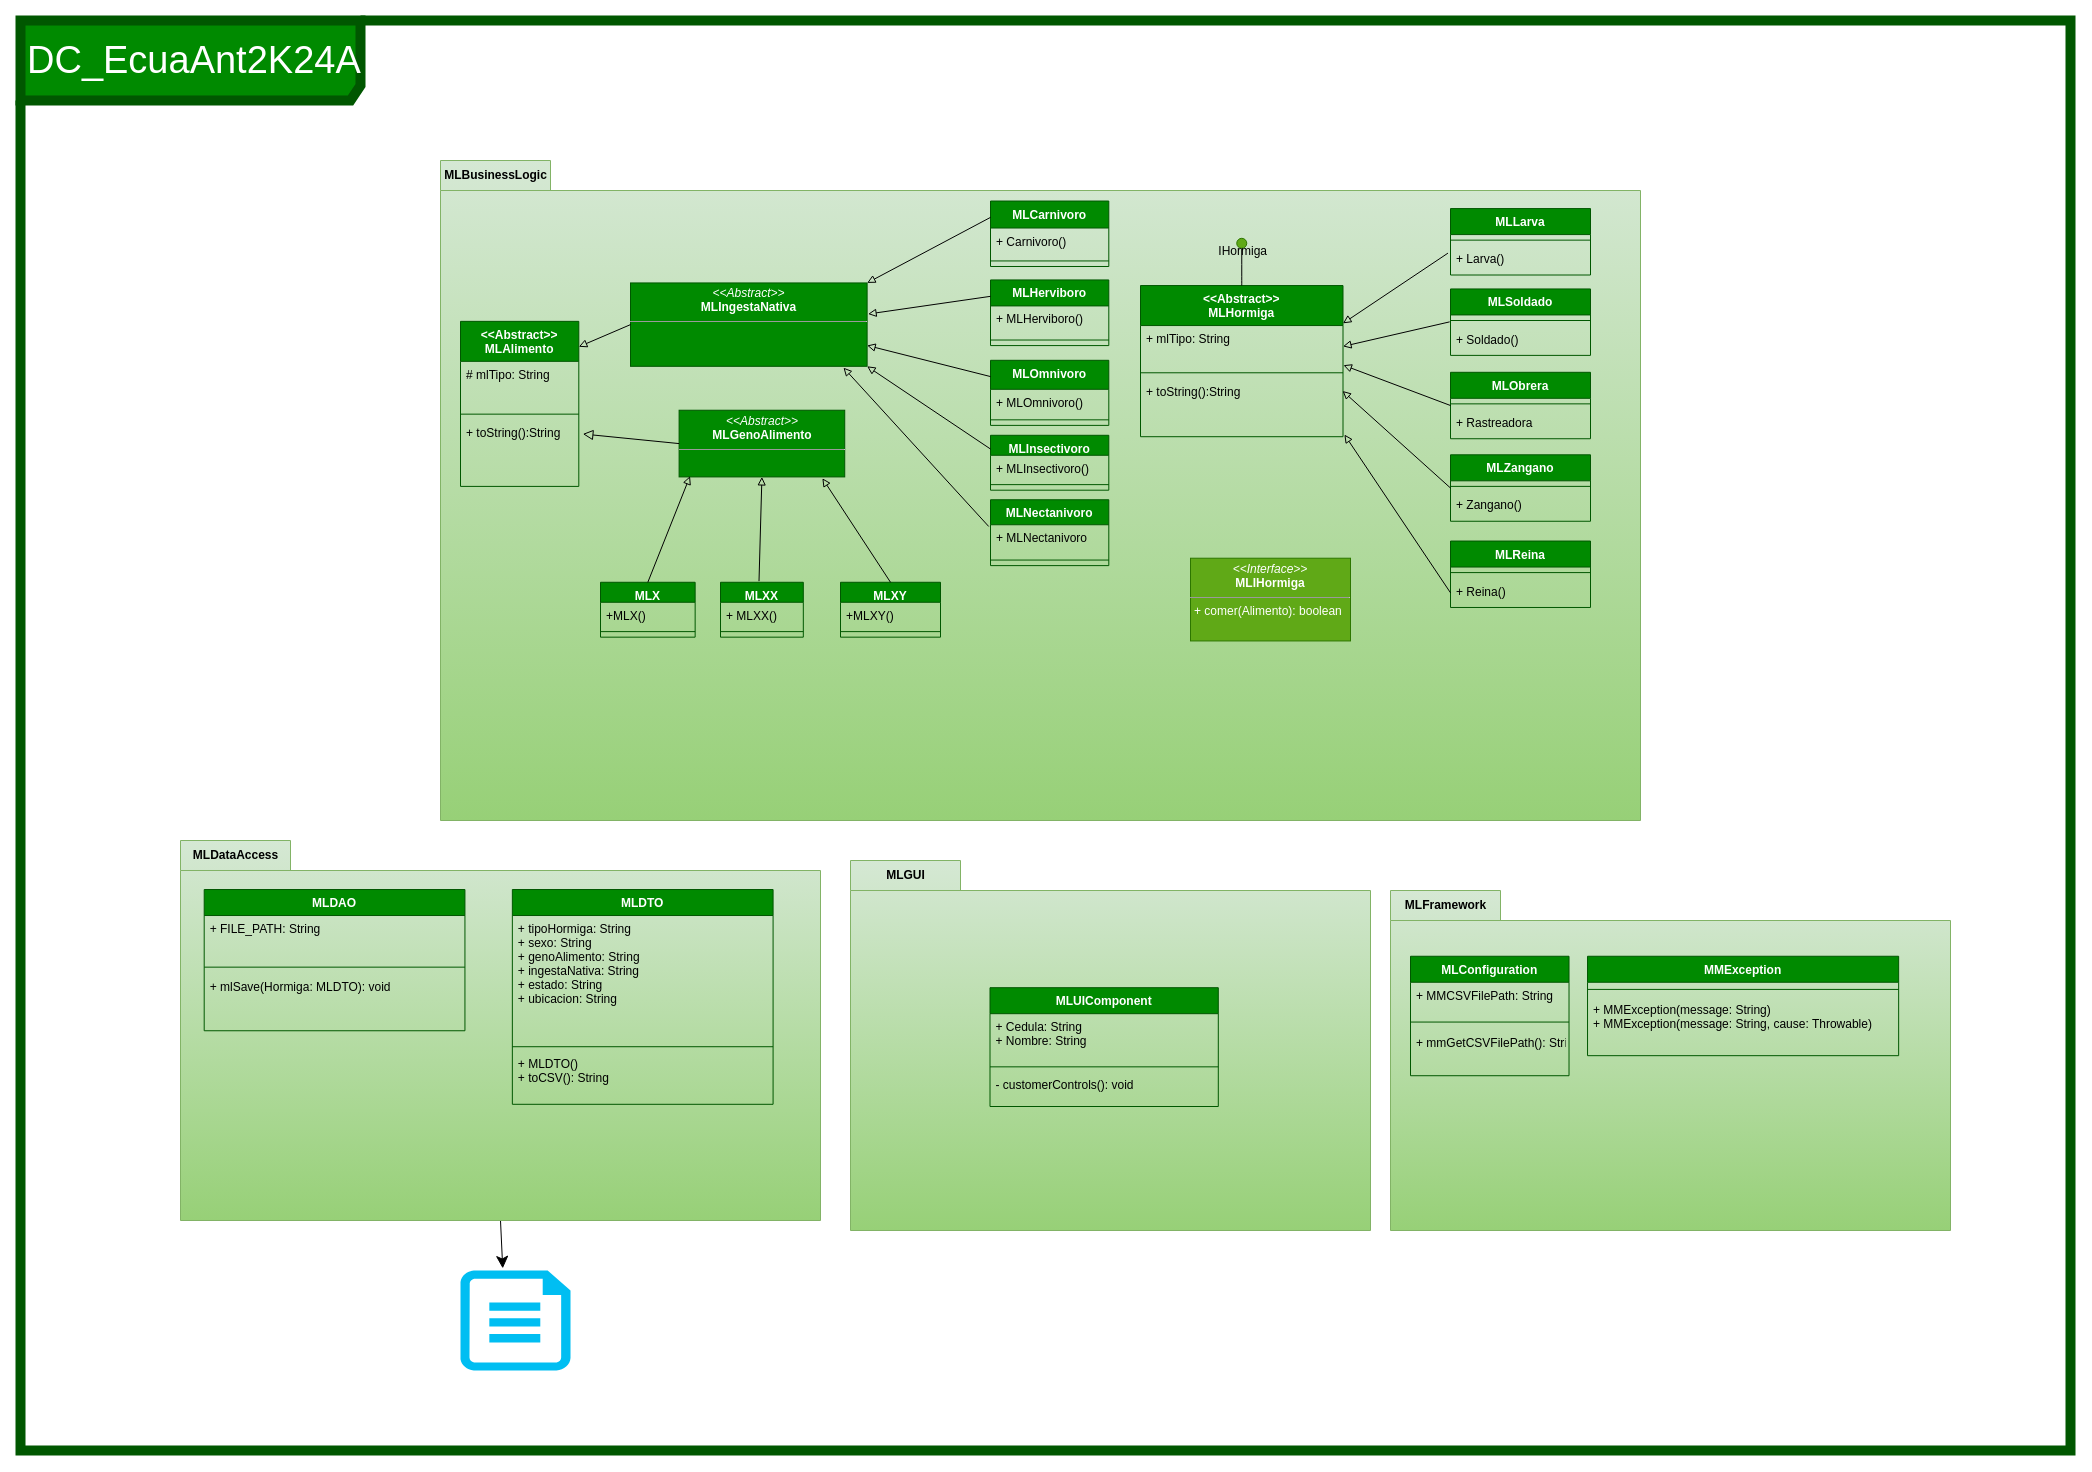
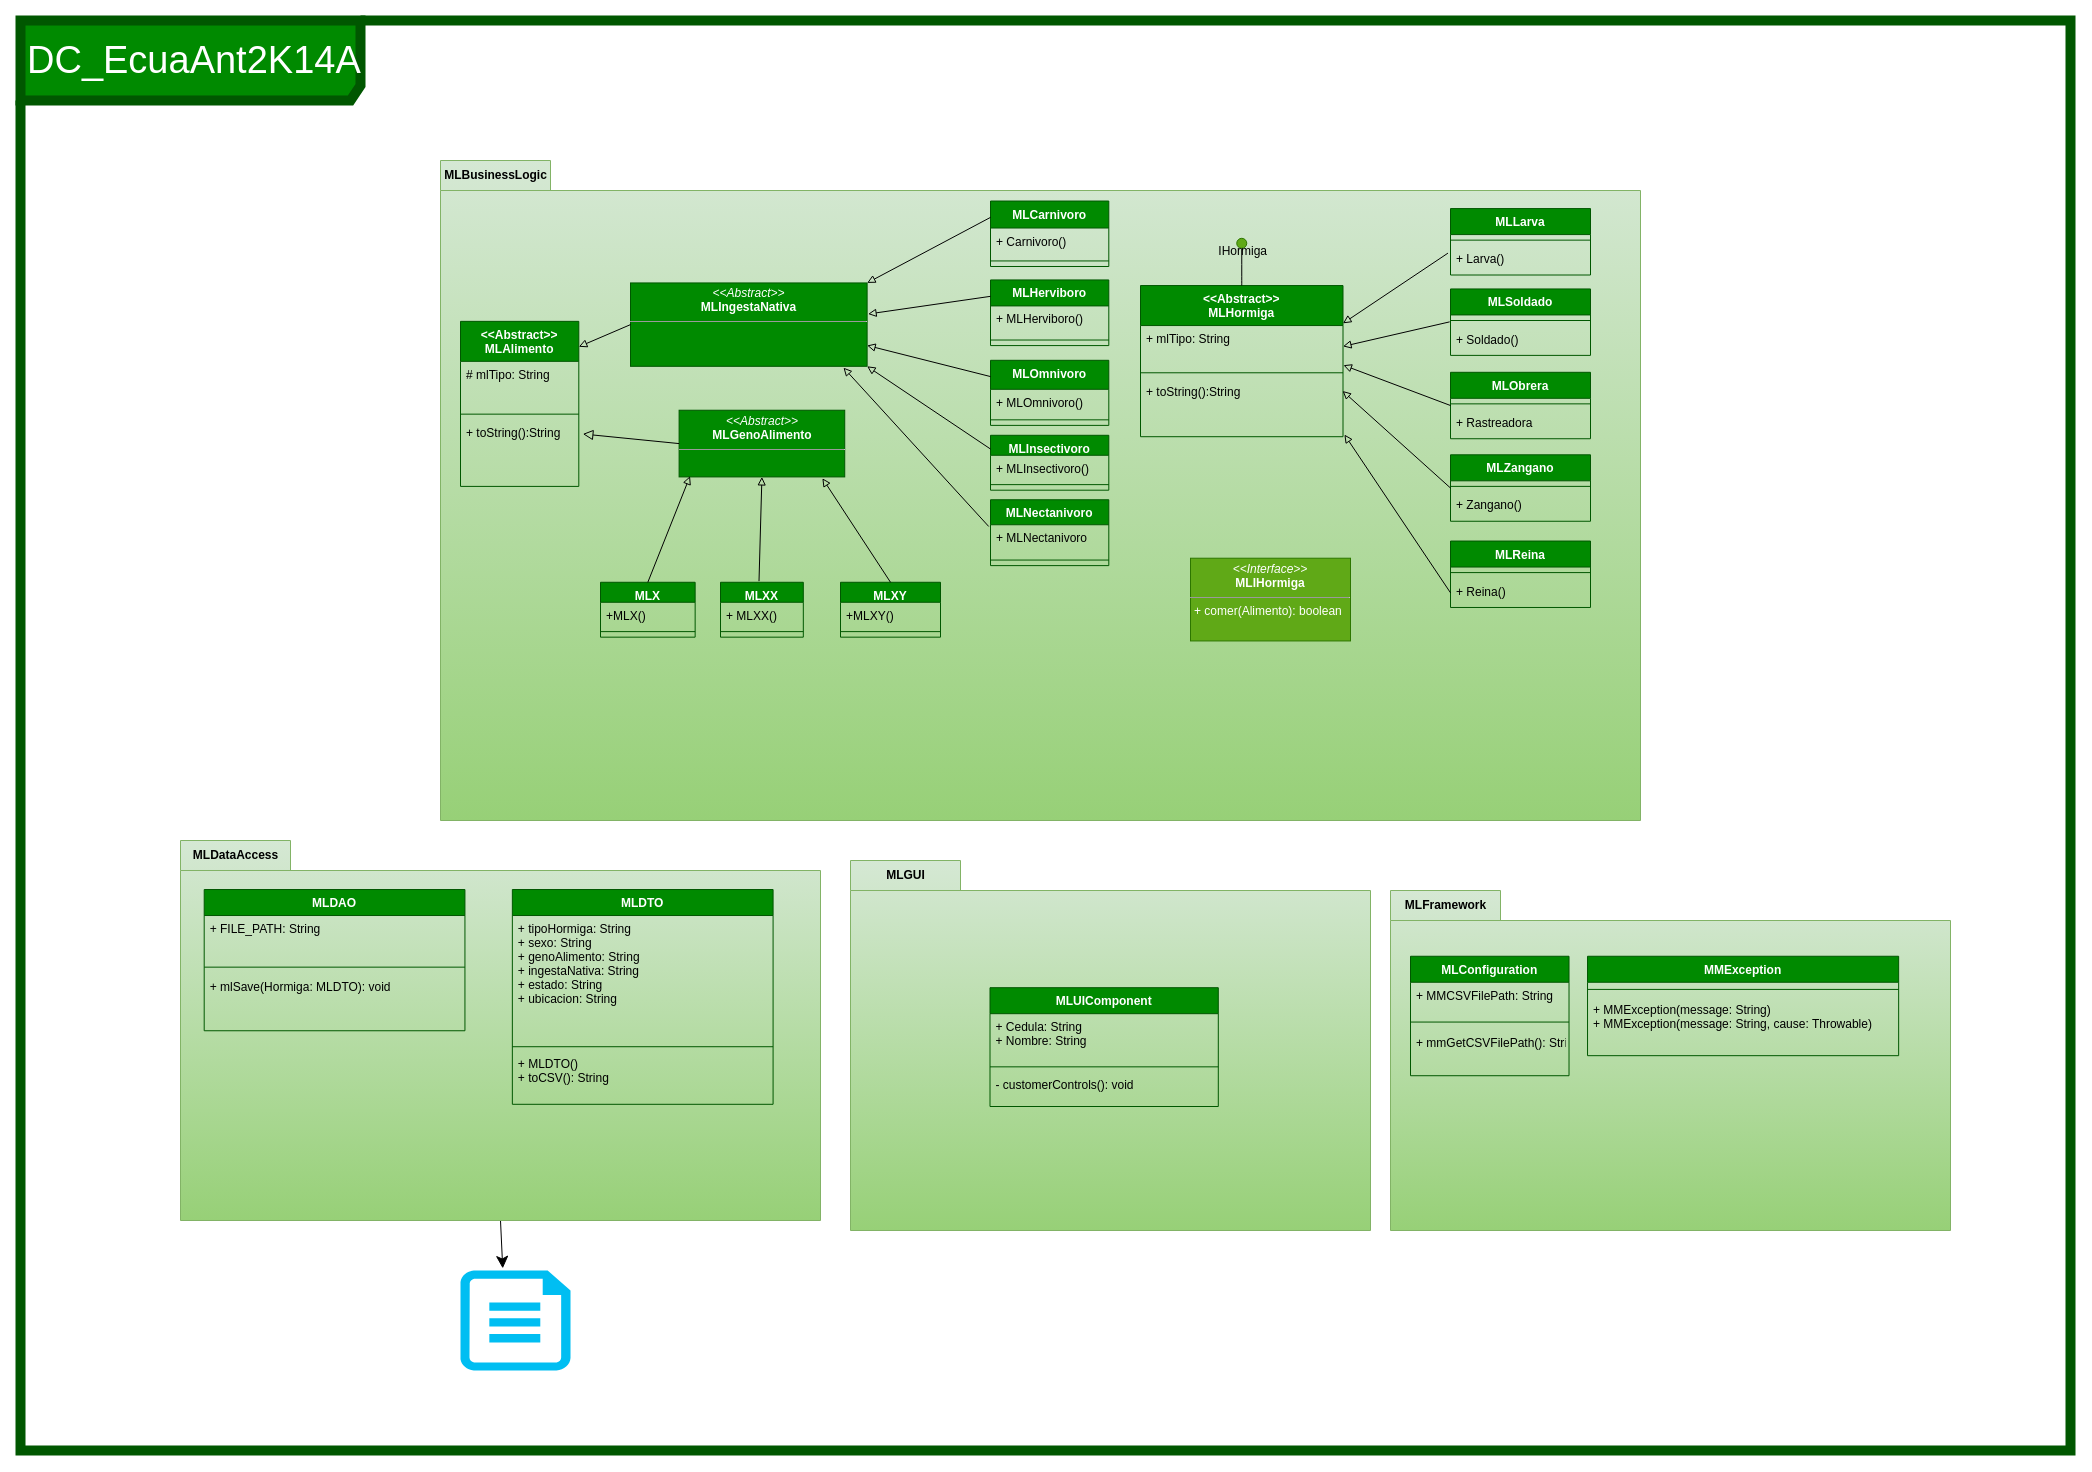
node "DC_EcuaAnt2K24A": label "DC_EcuaAnt2K24A" -> "DC_EcuaAnt2K14A"
